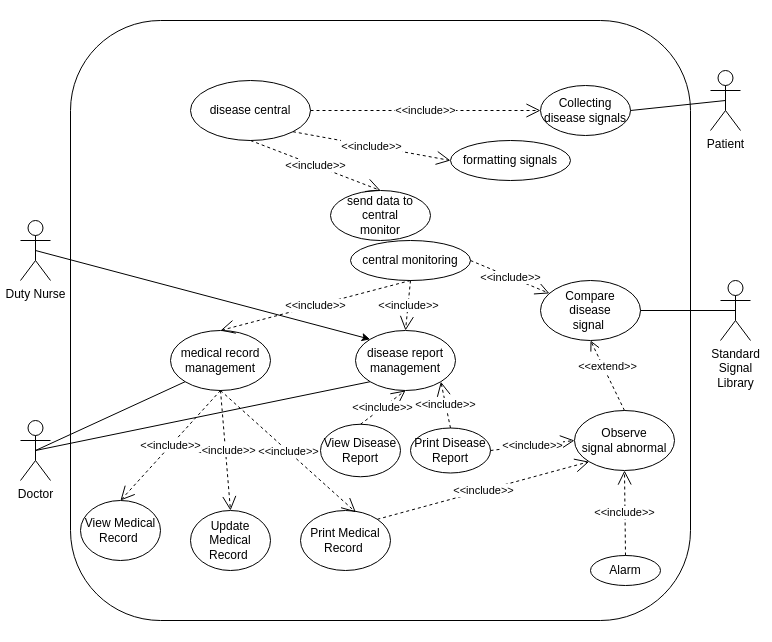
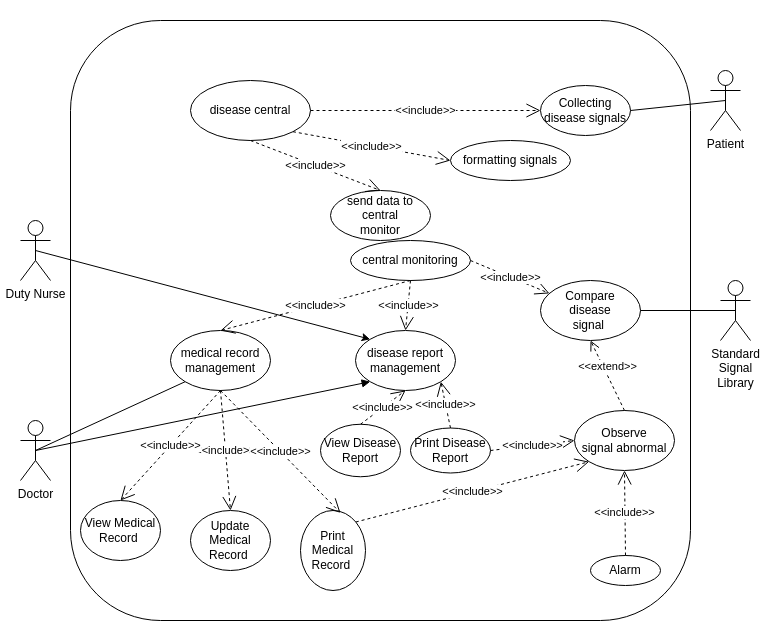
edge "disease report management" -- "Doctor": arrowhead none -> block
node "Print Medical Record": size 90x60 -> 65x80
